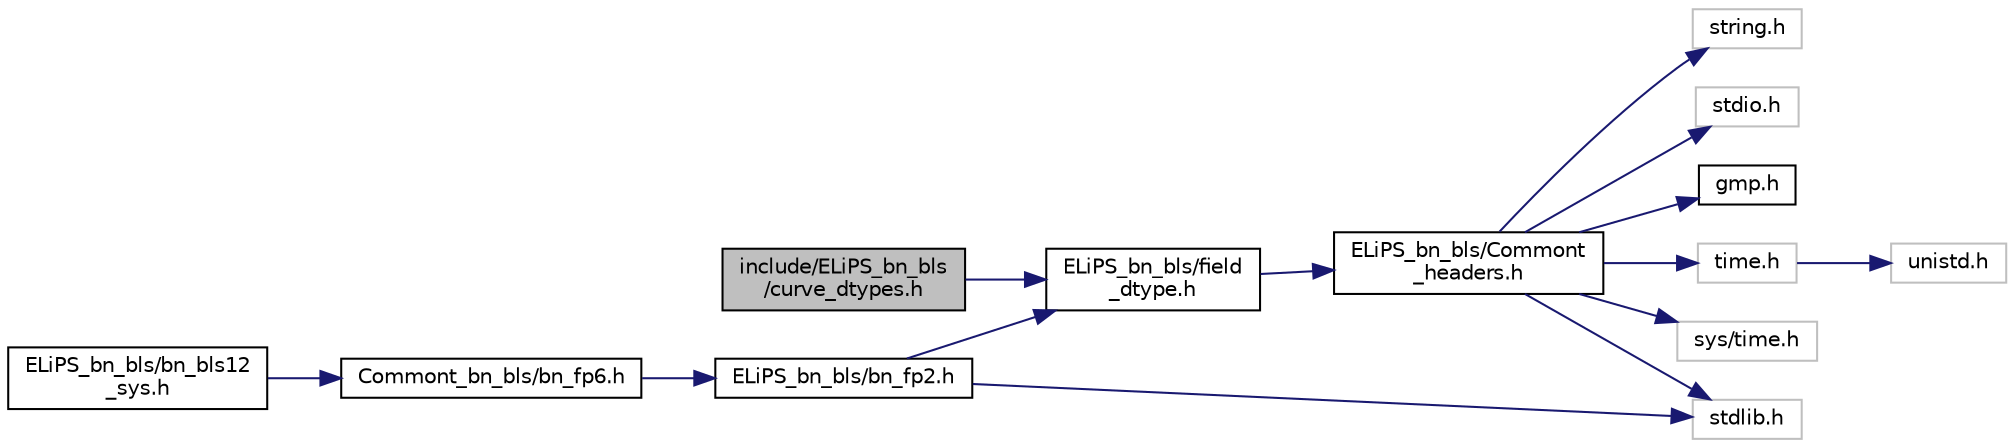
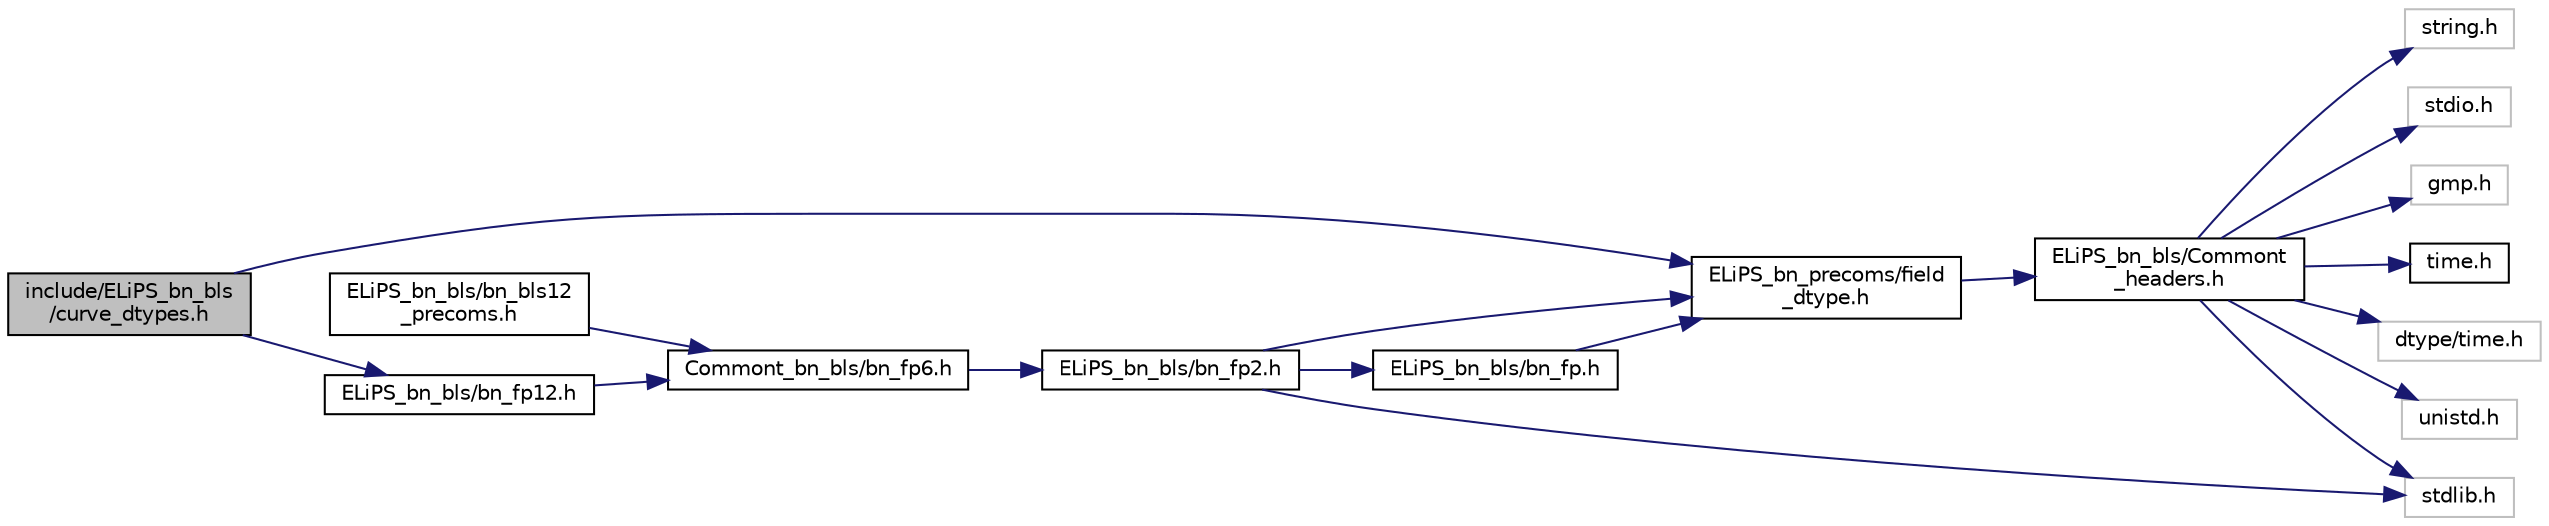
node "gmp.h": color black -> grey75
node "time.h": color grey75 -> black
edge "time.h" -> "unistd.h": now "ELiPS_bn_bls/Commont _headers.h" -> "unistd.h"
node "ELiPS_bn_bls/field _dtype.h": label "ELiPS_bn_bls/field _dtype.h" -> "ELiPS_bn_precoms/field _dtype.h"
node "sys/time.h": label "sys/time.h" -> "dtype/time.h"
node "ELiPS_bn_bls/bn_fp.h": added
node "ELiPS_bn_bls/bn_bls12 _sys.h": label "ELiPS_bn_bls/bn_bls12 _sys.h" -> "ELiPS_bn_bls/bn_bls12 _precoms.h"
node "ELiPS_bn_bls/bn_fp12.h": added
